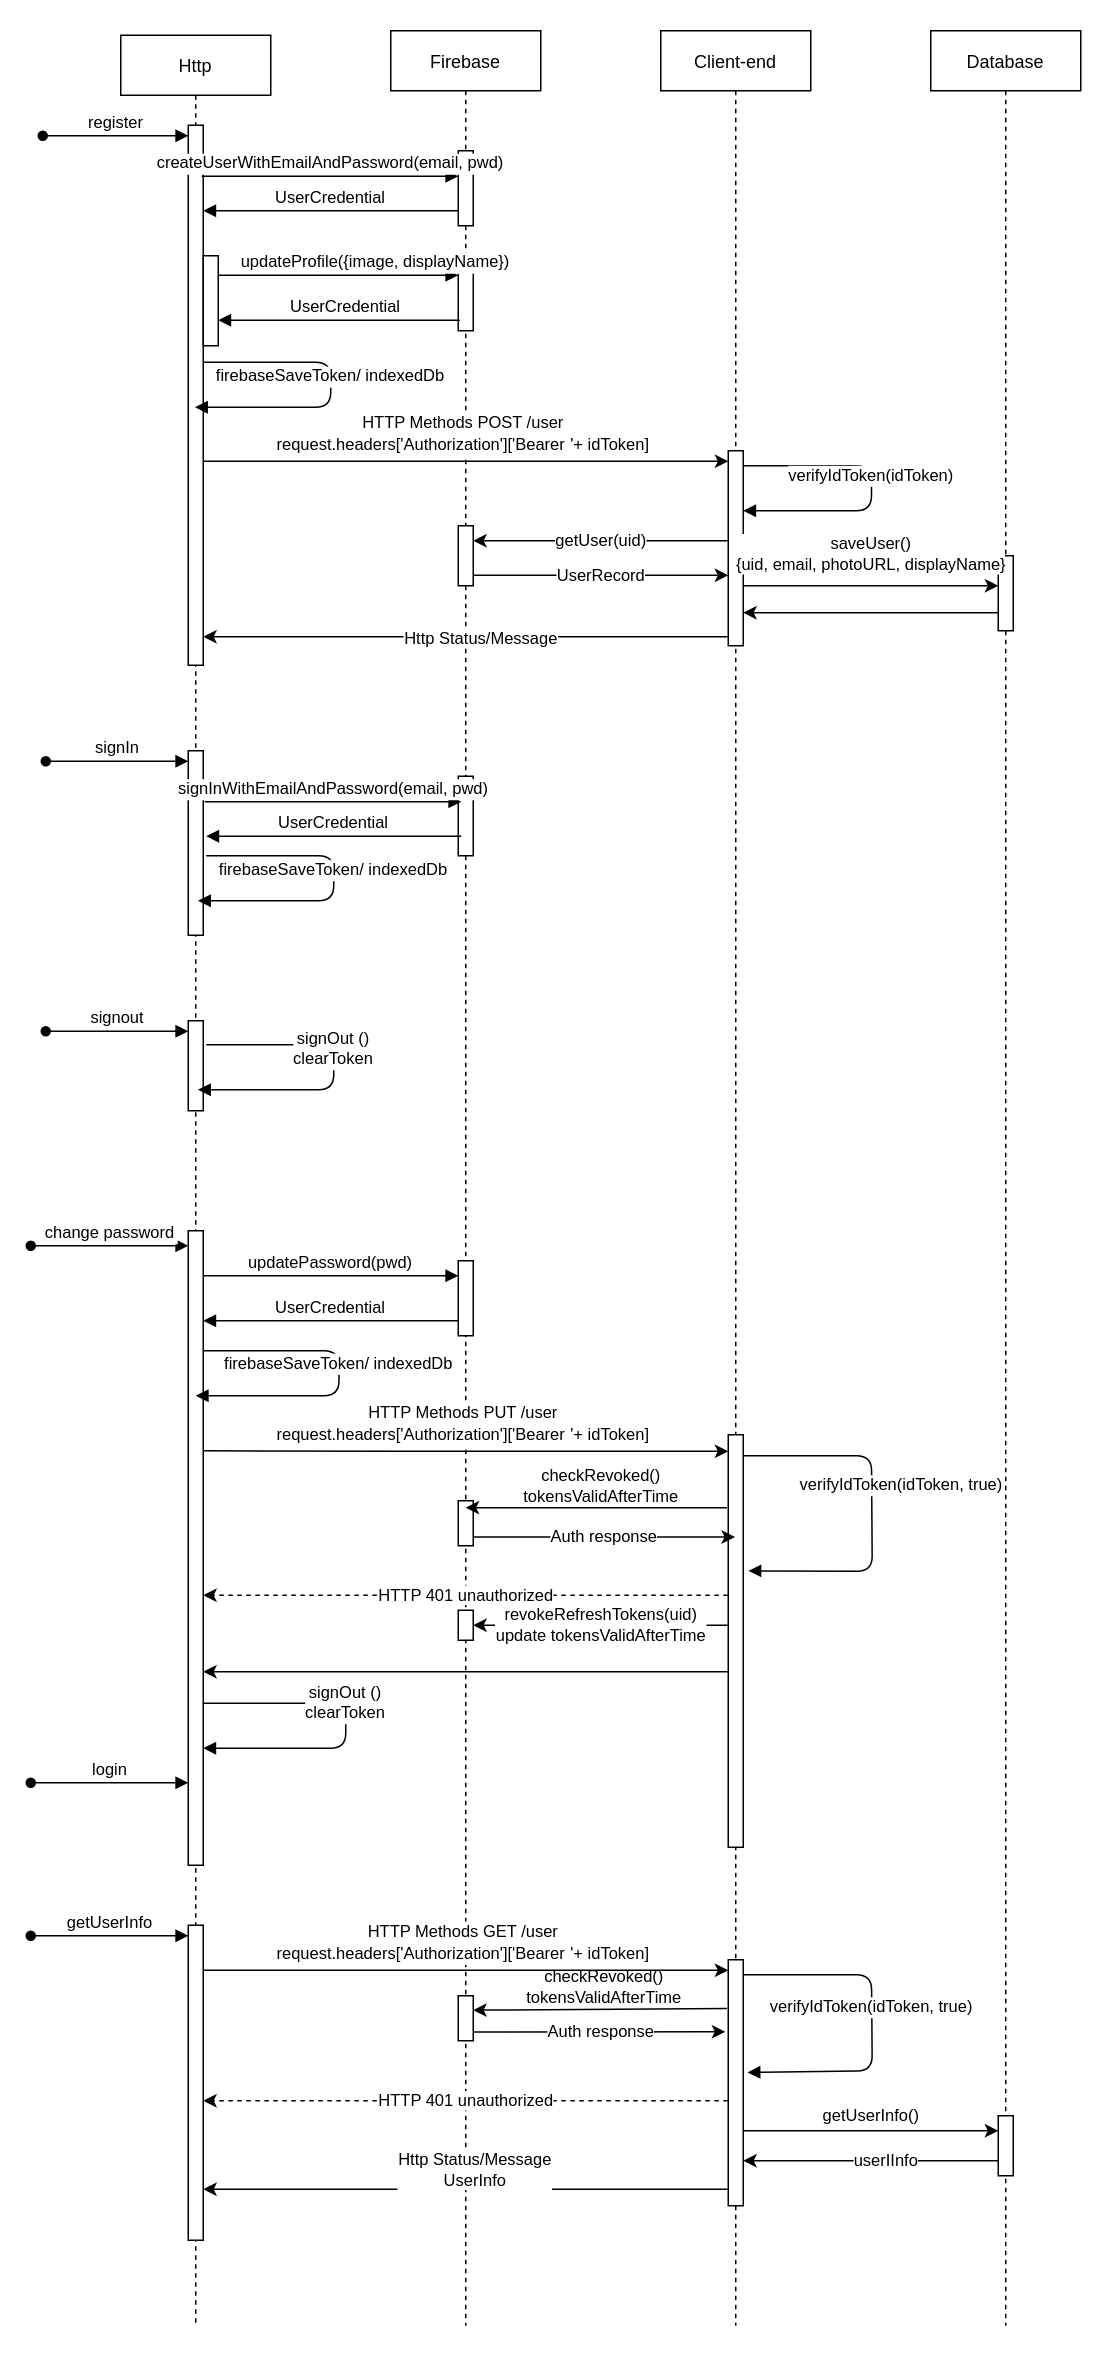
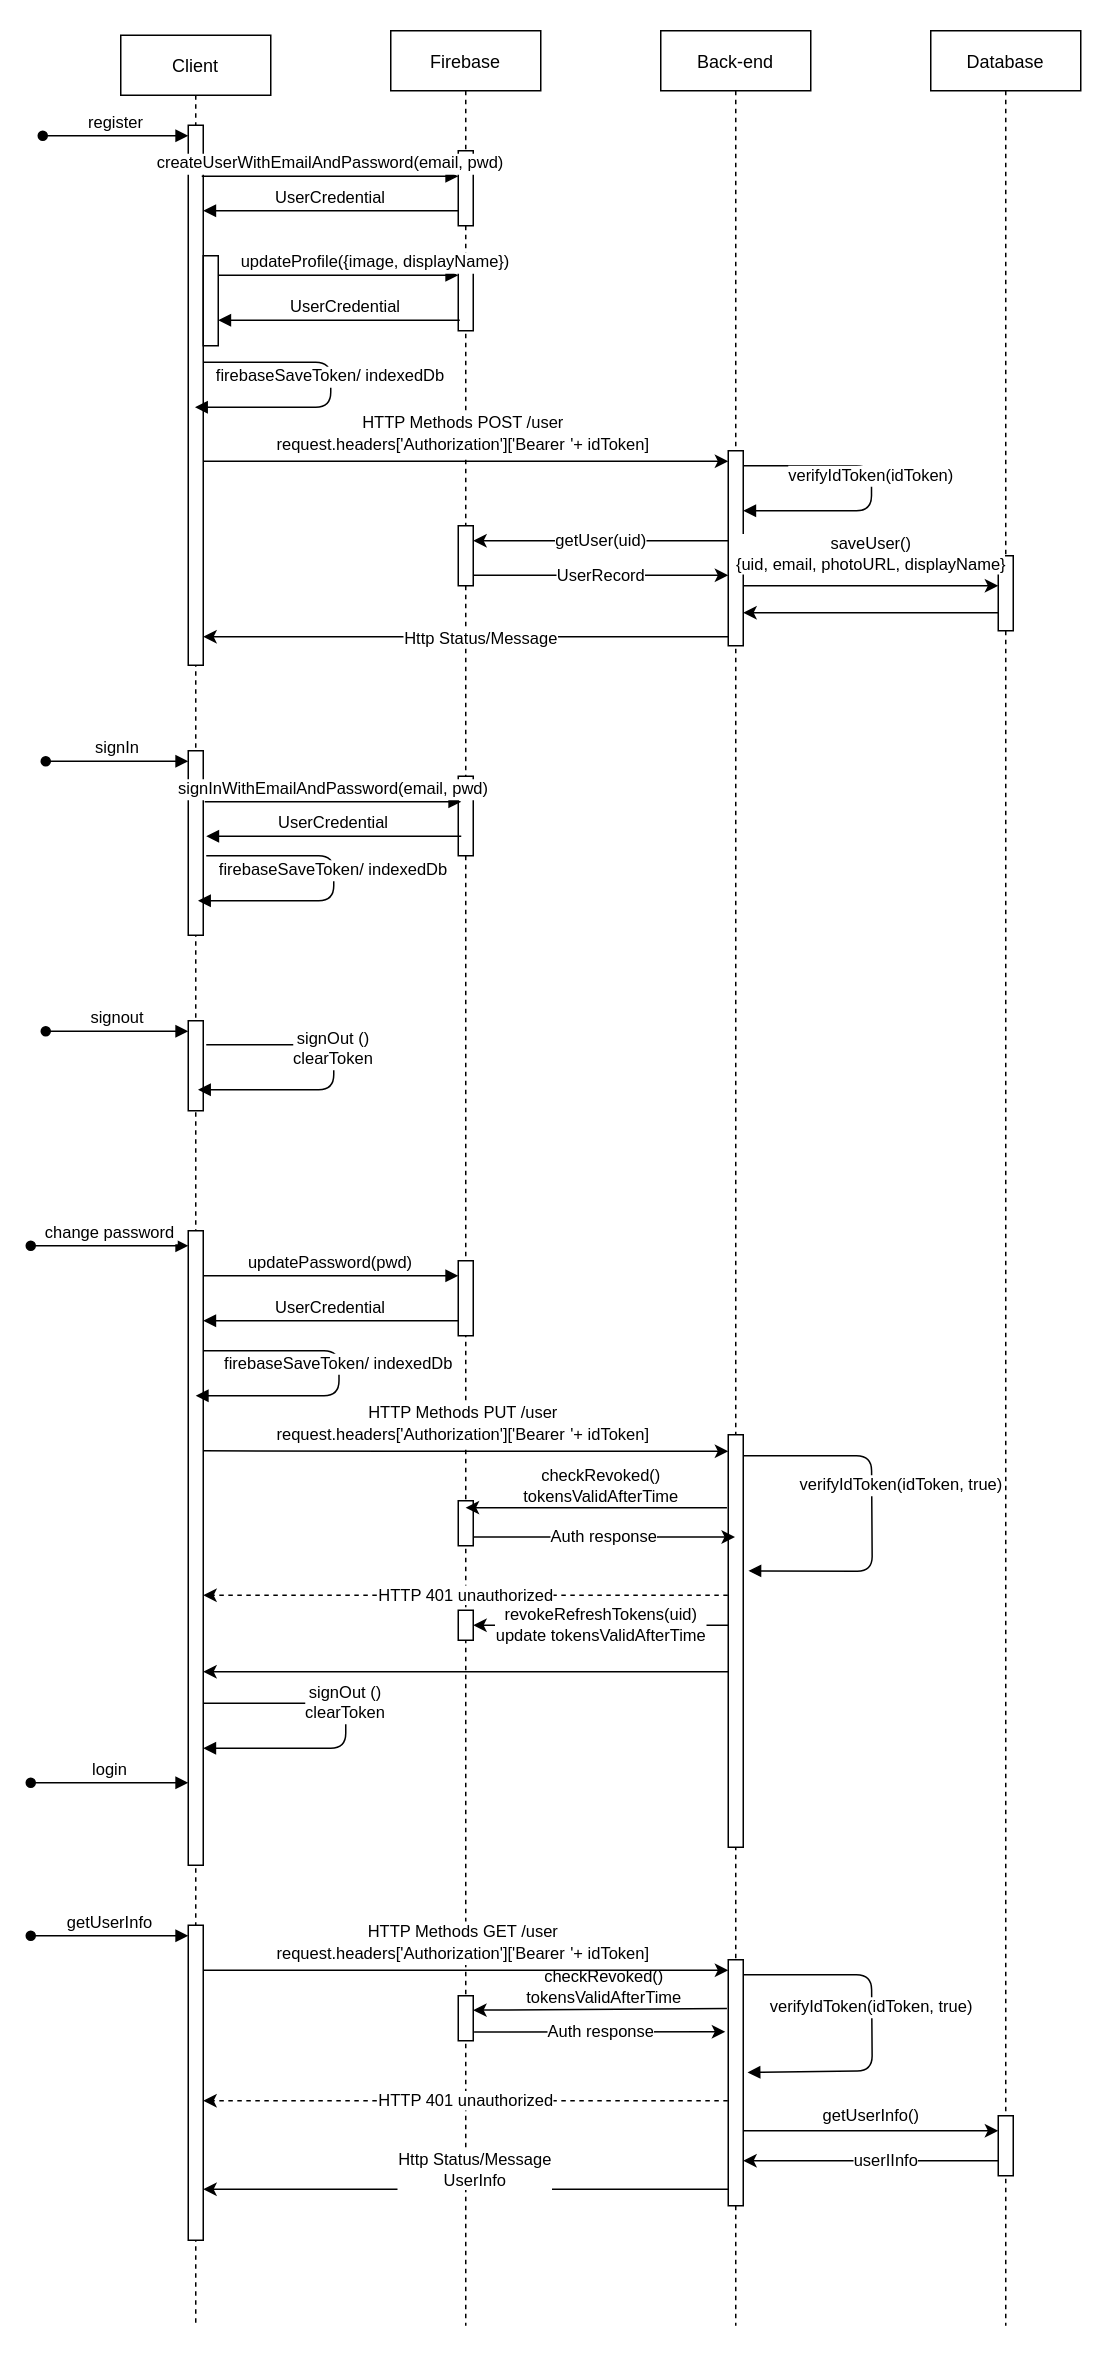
node "Client-end": label "Client-end" -> "Back-end"
node "Http": label "Http" -> "Client"
